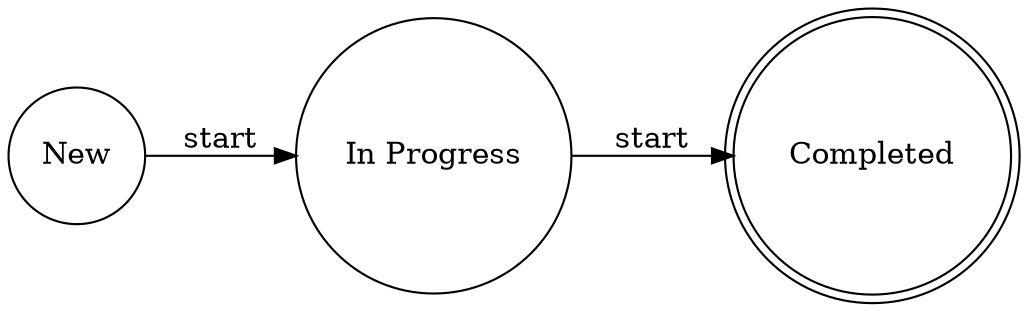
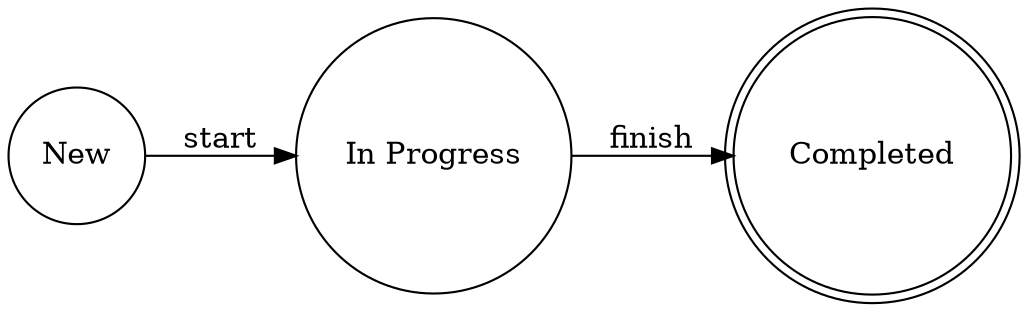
edge "In Progress" -> "Completed": label "start" -> "finish"
